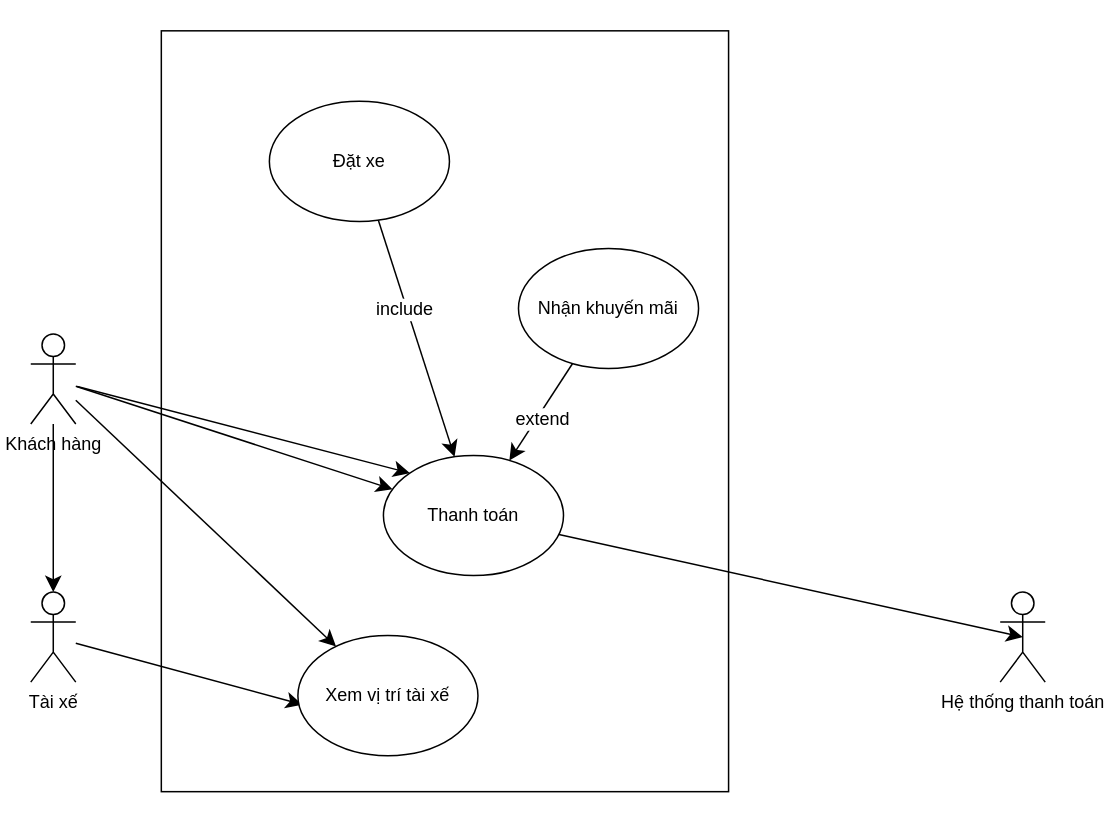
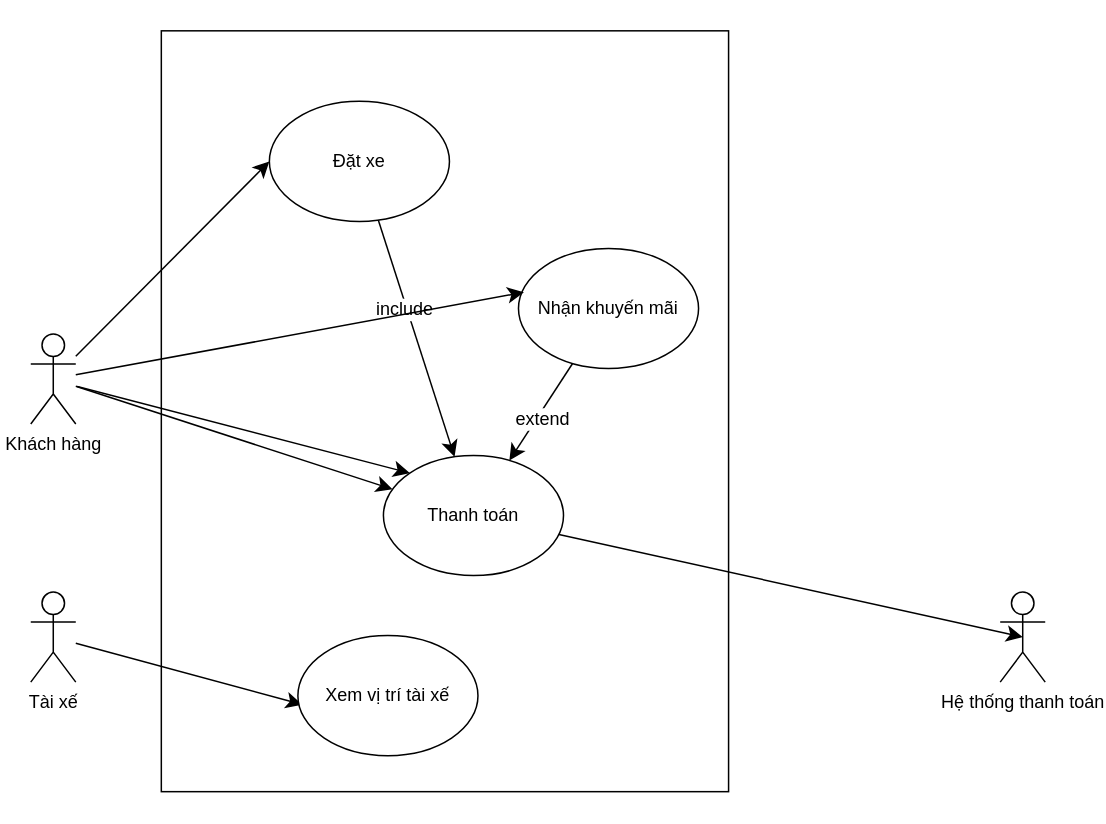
edge "Khách hàng" -> "Tài xế": now "Khách hàng" -> "Đặt xe"
edge "Khách hàng" -> "Xem vị trí tài xế": now "Khách hàng" -> "Nhận khuyến mãi"
